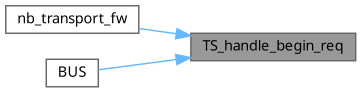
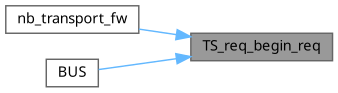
node "TS_handle_begin_req": label "TS_handle_begin_req" -> "TS_req_begin_req"
